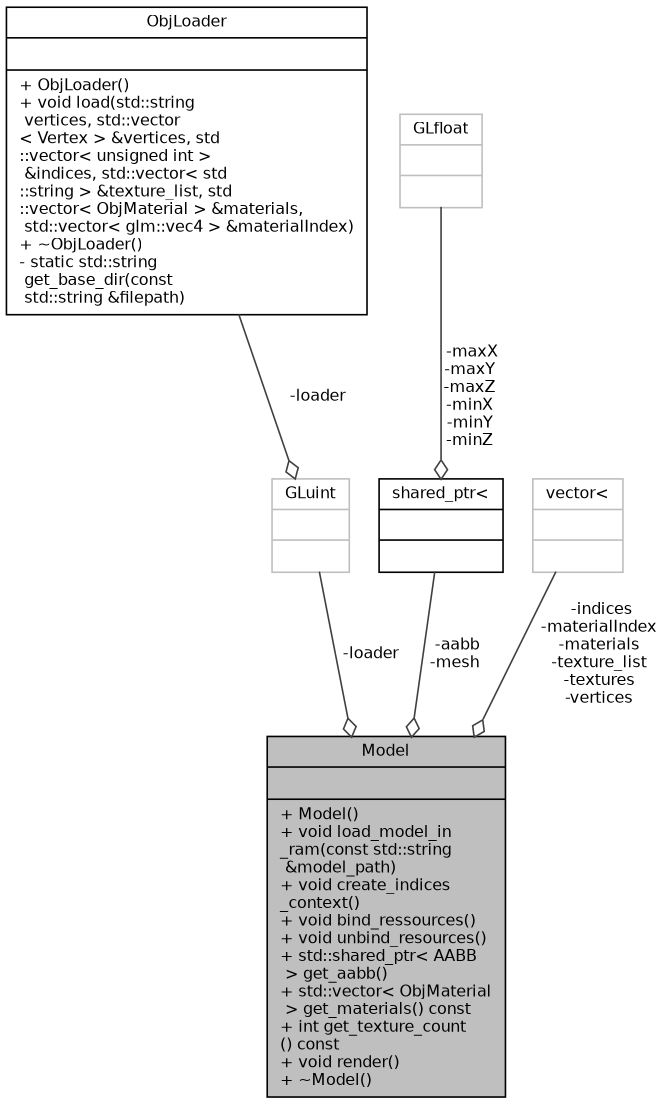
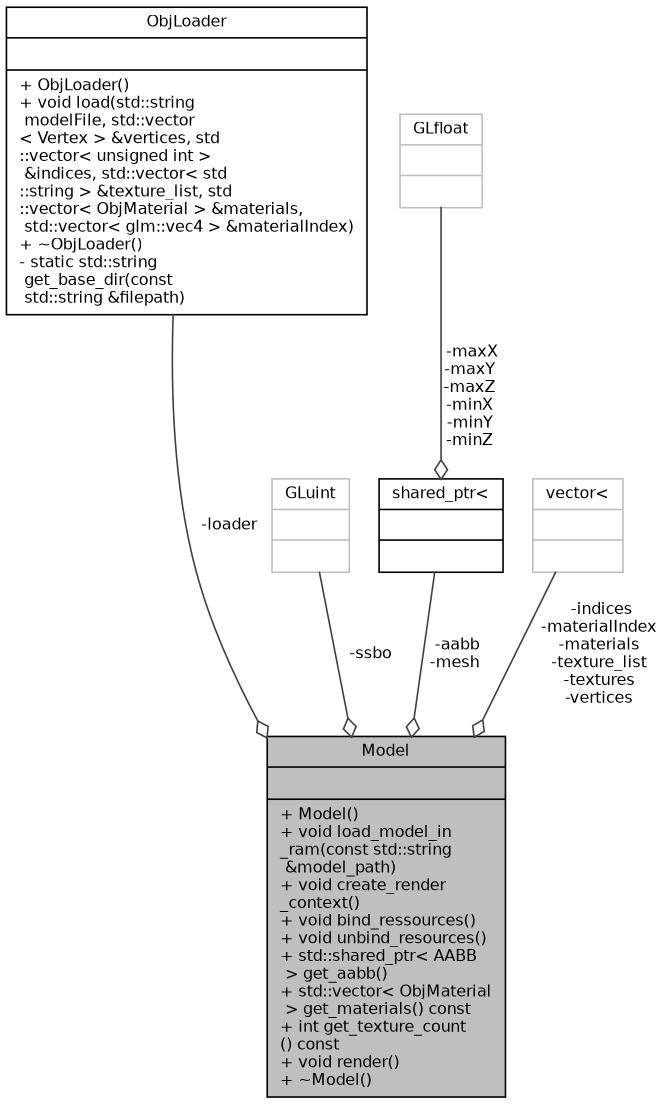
node "ObjLoader": text "vertices, std::vector" -> "modelFile, std::vector"
edge "ObjLoader" -> "GLuint": now "ObjLoader" -> "Model"
edge "GLuint" -> "Model": label " -loader" -> " -ssbo"
node "Model": text "+ void create_indices" -> "+ void create_render"
